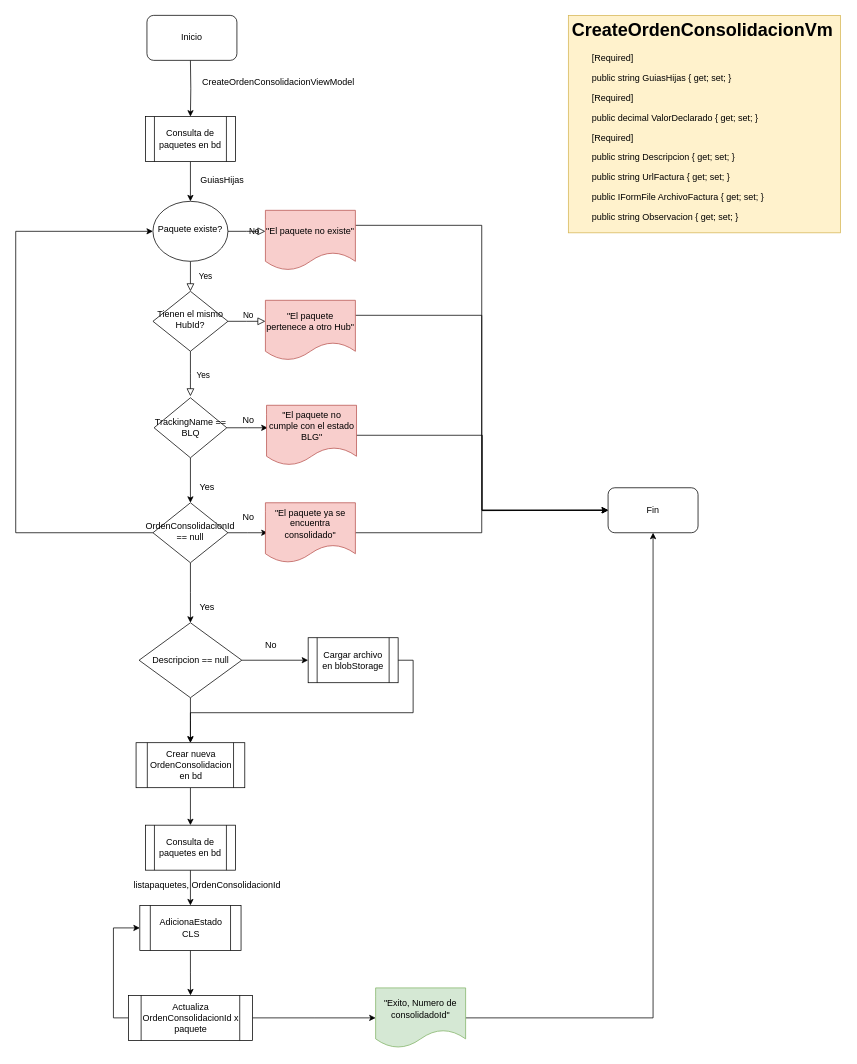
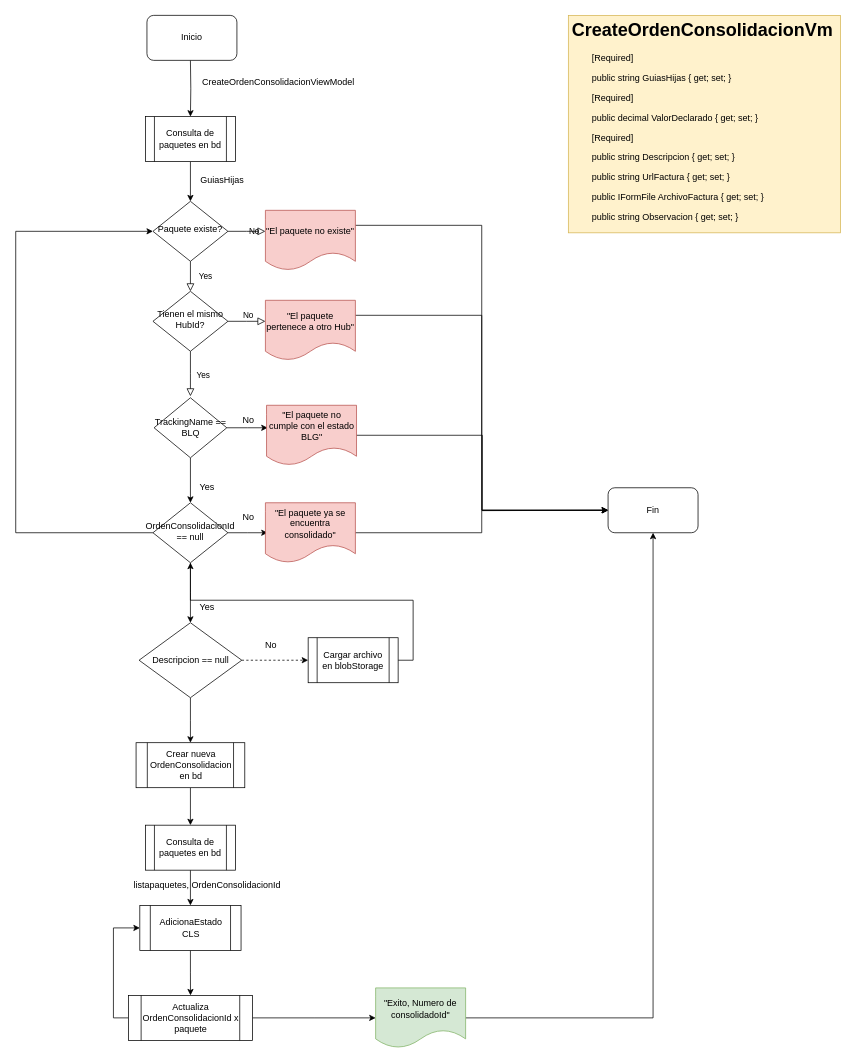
node "Paquete existe?": shape ellipse -> diamond
edge "Descripcion == null" -> "Cargar archivo en blobStorage": style solid -> dashed
edge "Cargar archivo en blobStorage" -> "Crear nueva OrdenConsolidacion en bd": now "Cargar archivo en blobStorage" -> "OrdenConsolidacionId == null"
